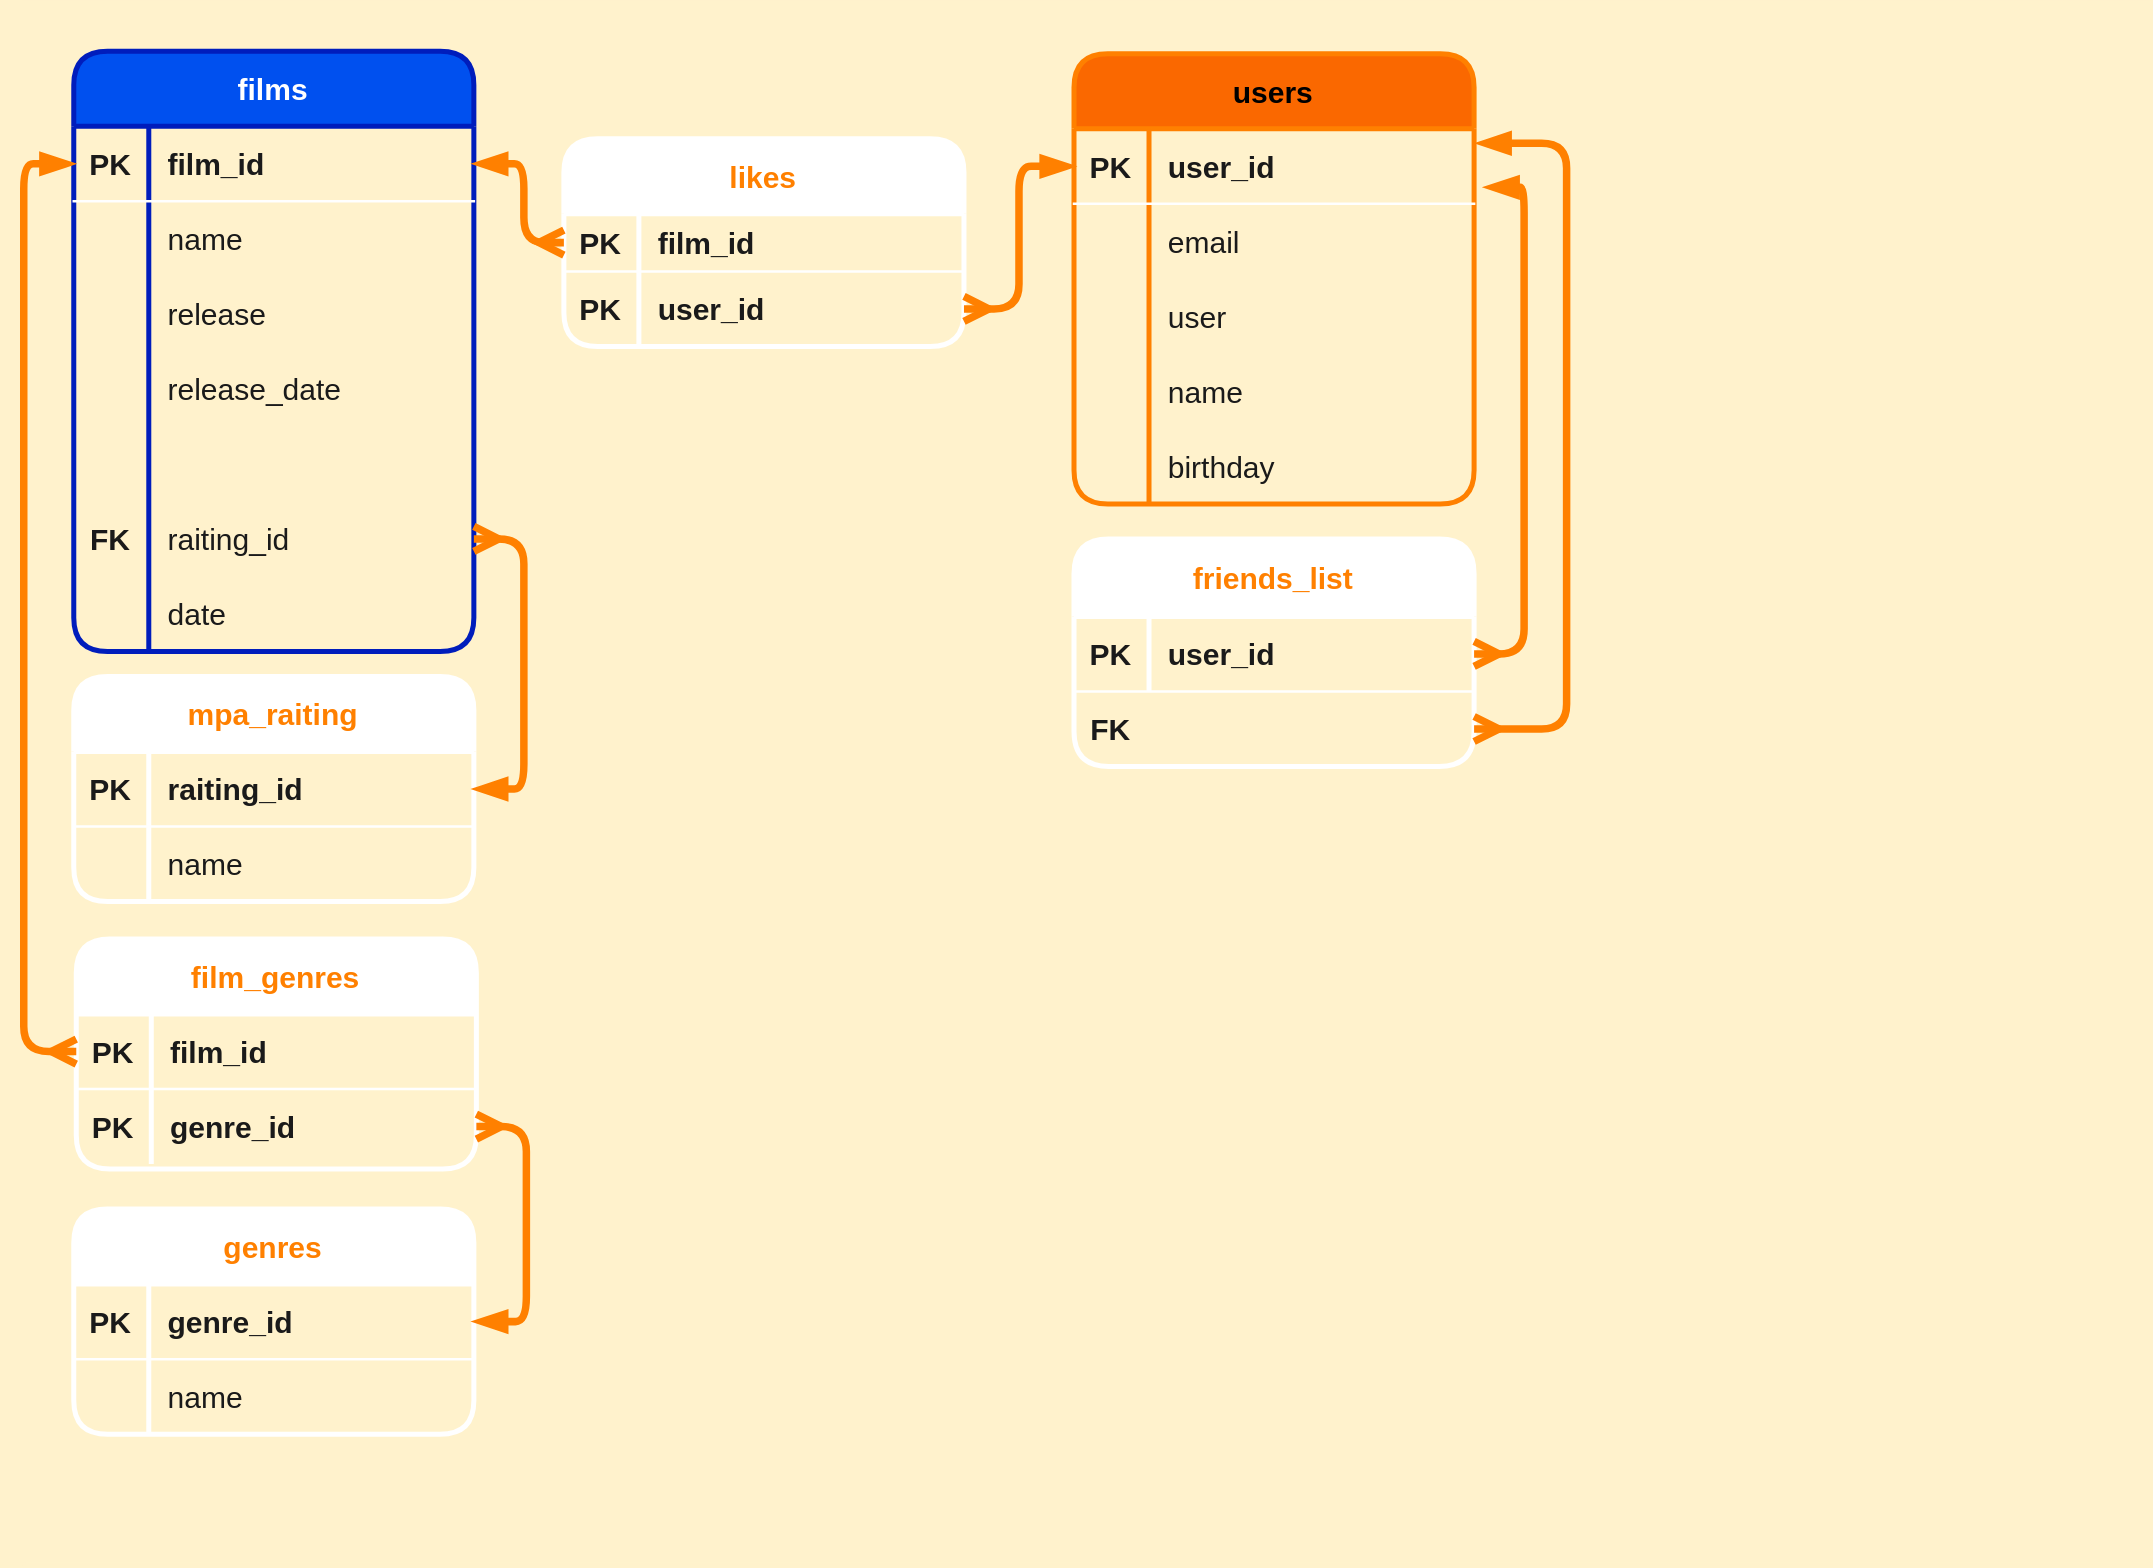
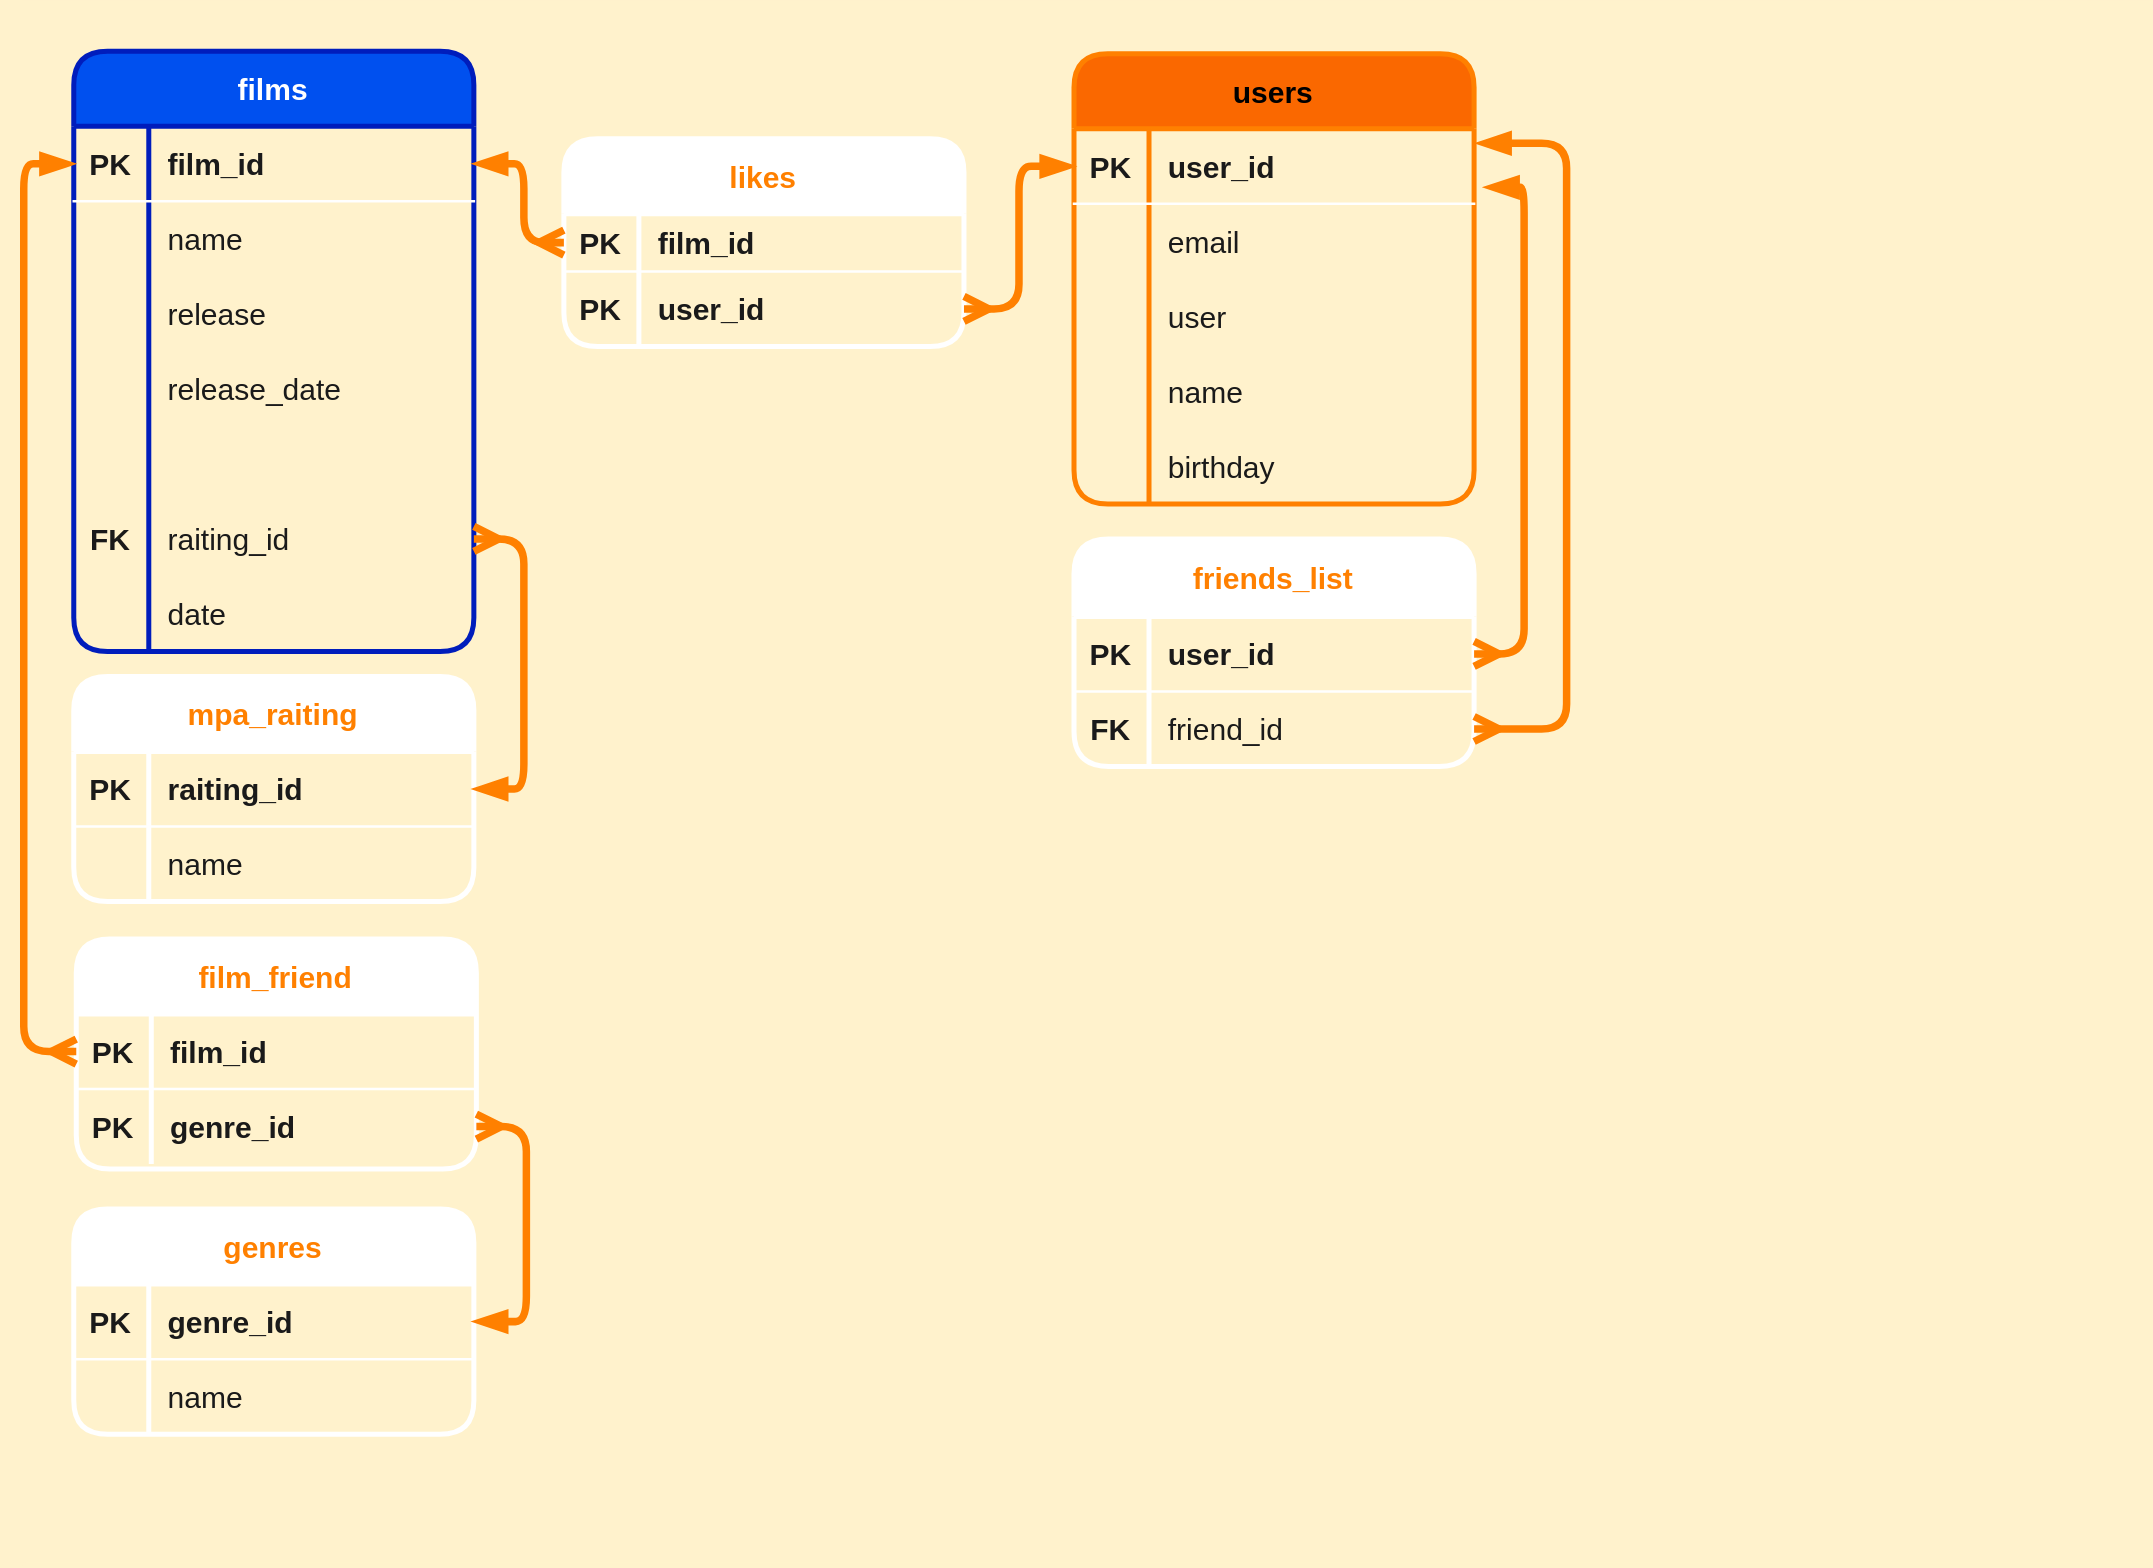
node "friend_id": added
node "film_genres": label "film_genres" -> "film_friend"
